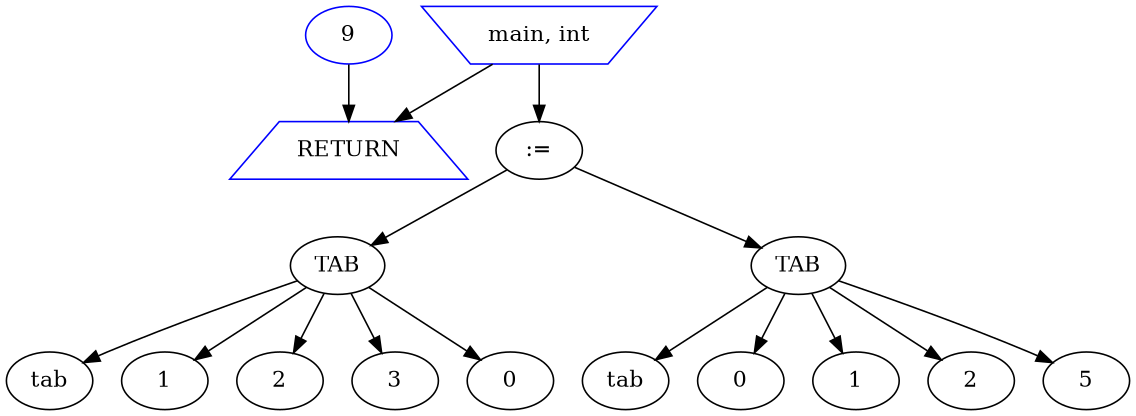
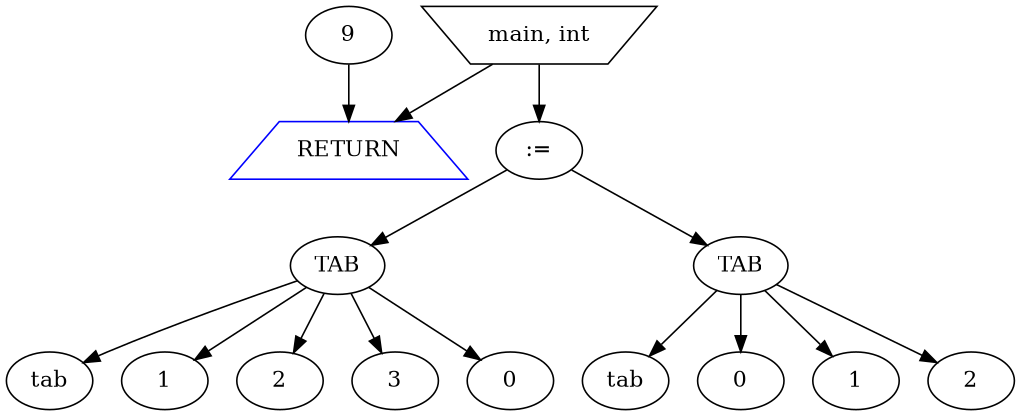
node "9": color blue -> black
node "main, int": color blue -> black
node "5": removed
